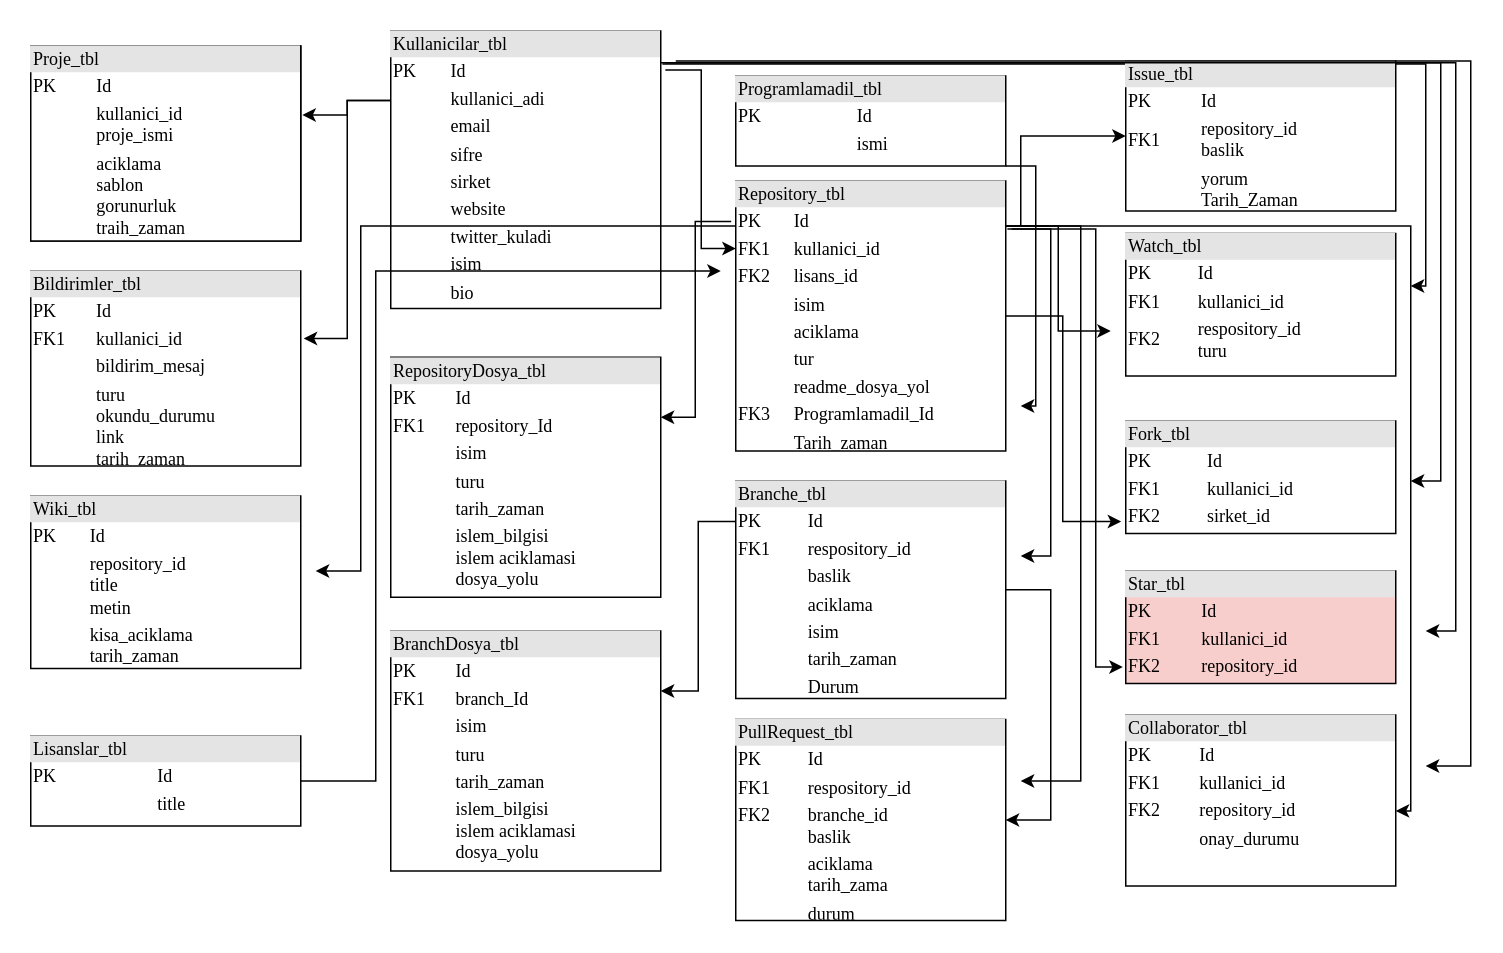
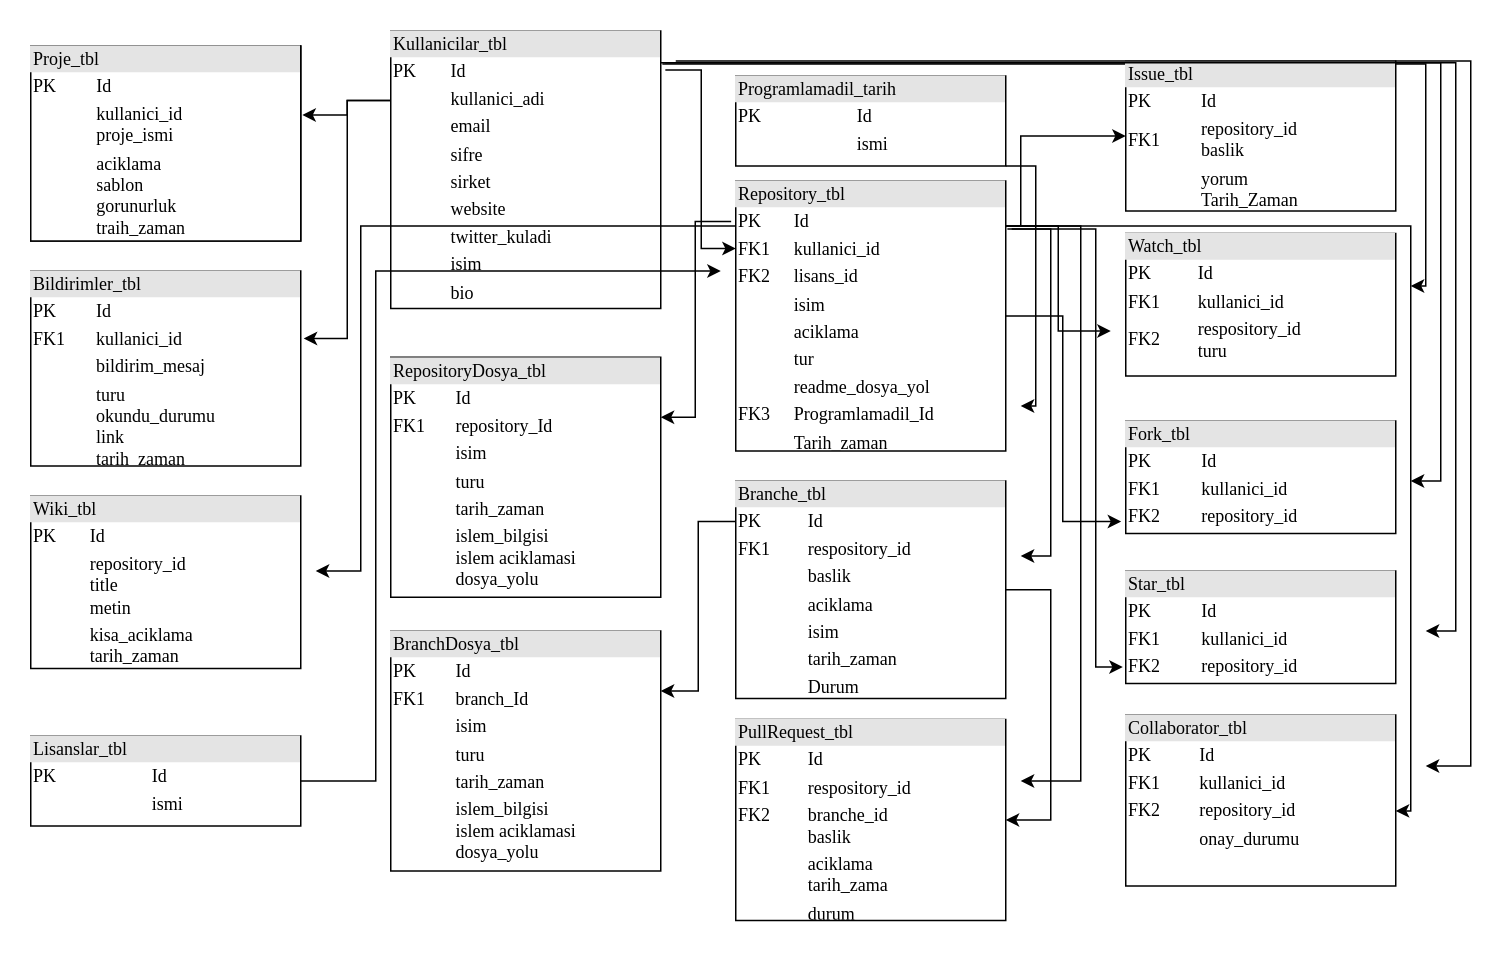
node "Programlamadil_tbl PK Id ismi": label "Programlamadil_tbl PK Id ismi" -> "Programlamadil_tarih PK Id ismi"
node "Fork_tbl PK Id FK1 kullanici_id FK2 sirket_id": label "Fork_tbl PK Id FK1 kullanici_id FK2 sirket_id" -> "Fork_tbl PK Id FK1 kullanici_id FK2 repository_id"
node "Star_tbl PK Id FK1 kullanici_id FK2 repository_id": fillcolor #f8cecc -> #ffffff
node "Lisanslar_tbl PK Id title": label "Lisanslar_tbl PK Id title" -> "Lisanslar_tbl PK Id ismi"
